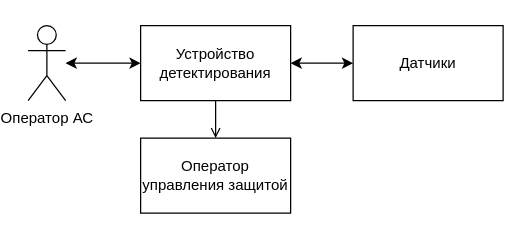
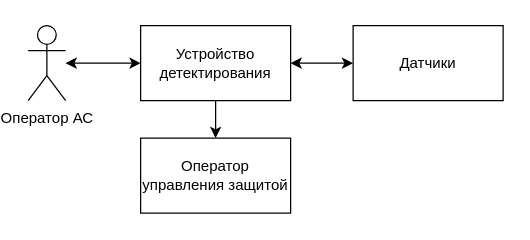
edge "Устройство детектирования" -> "Оператор управления защитой": arrowhead open -> classic
